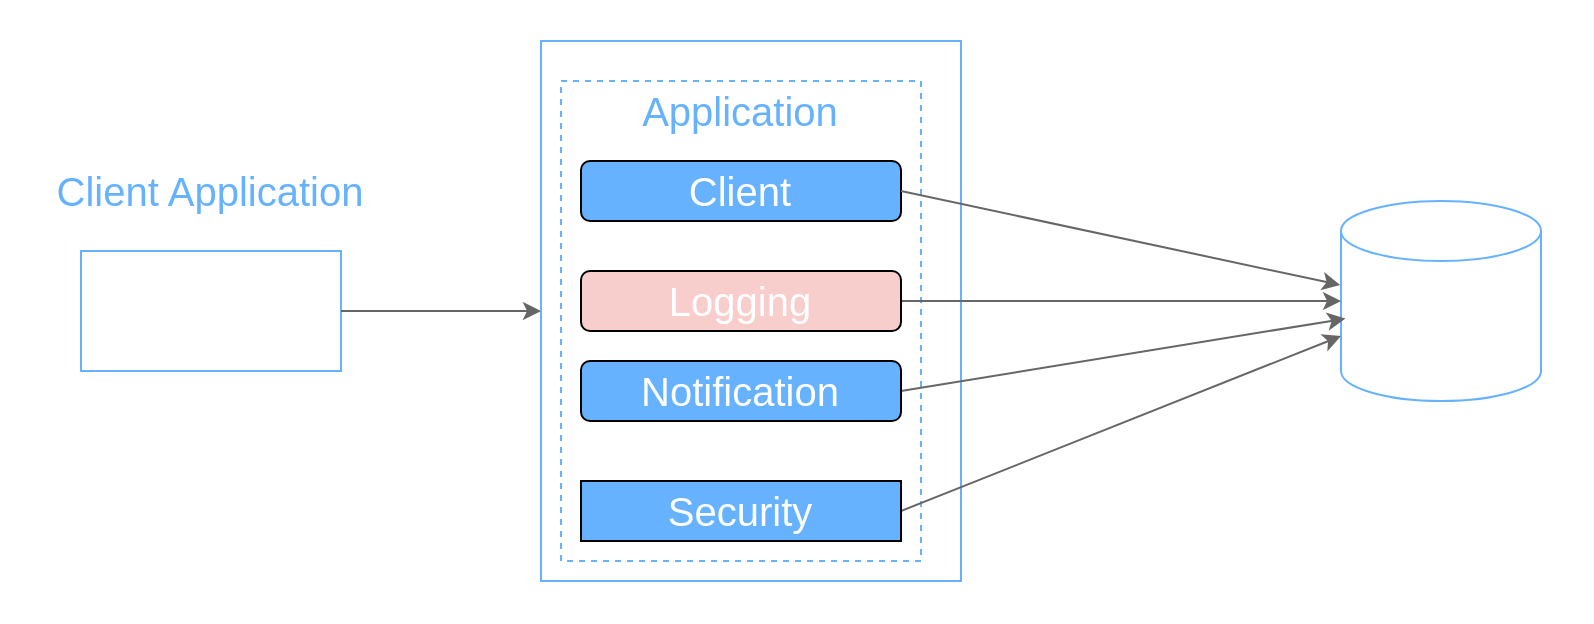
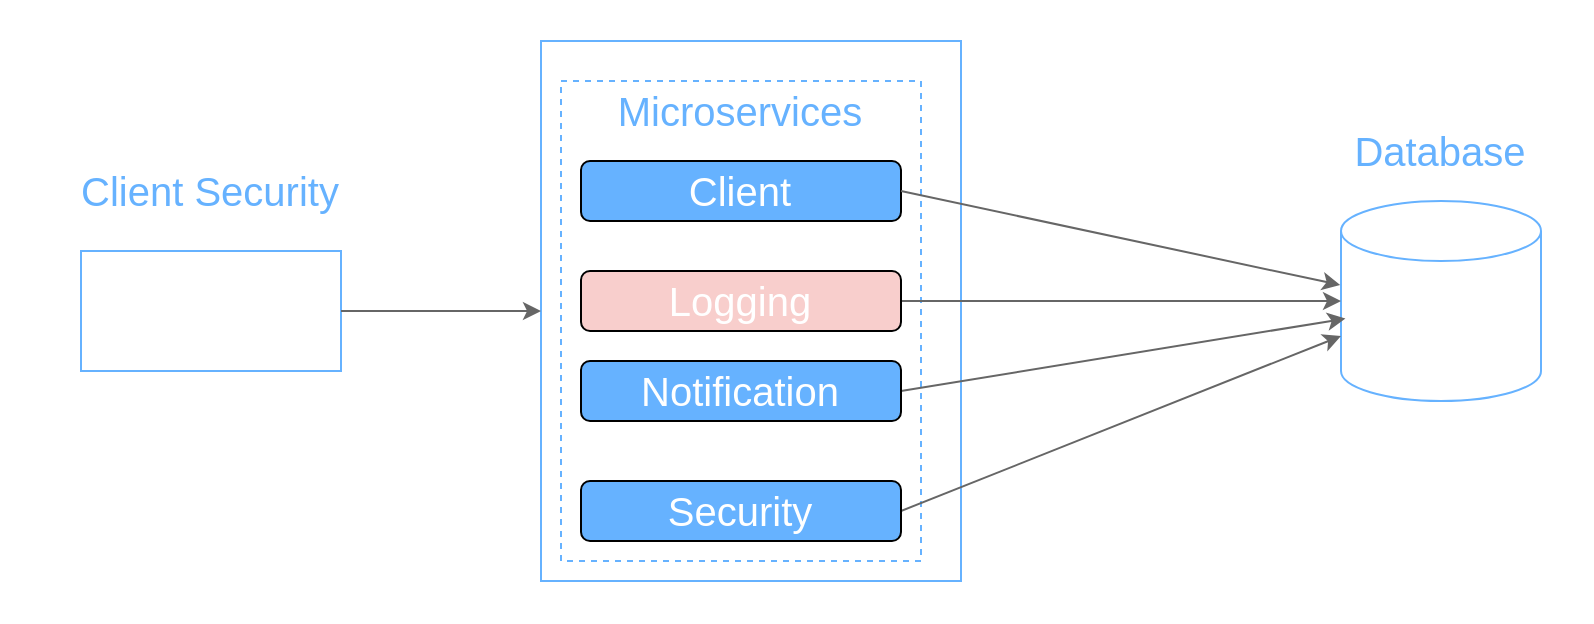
node "Application": label "Application" -> "Microservices"
node "Database": added
node "Client Application": label "Client Application" -> "Client Security"
node "Security": shape rectangle -> rounded rectangle
